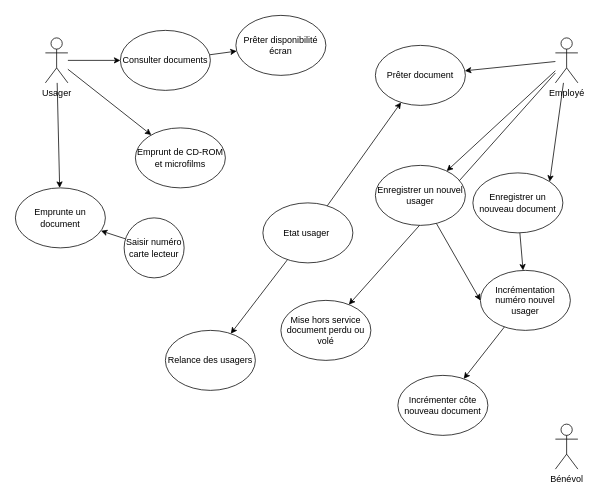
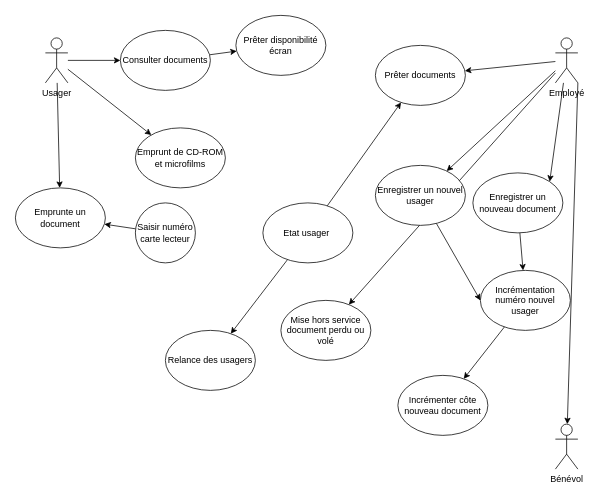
node "Prêter document": label "Prêter document" -> "Prêter documents"
node "Saisir numéro carte lecteur": moved (154, 248) -> (165, 233)
edge "Employé" -> "Bénévol": added
